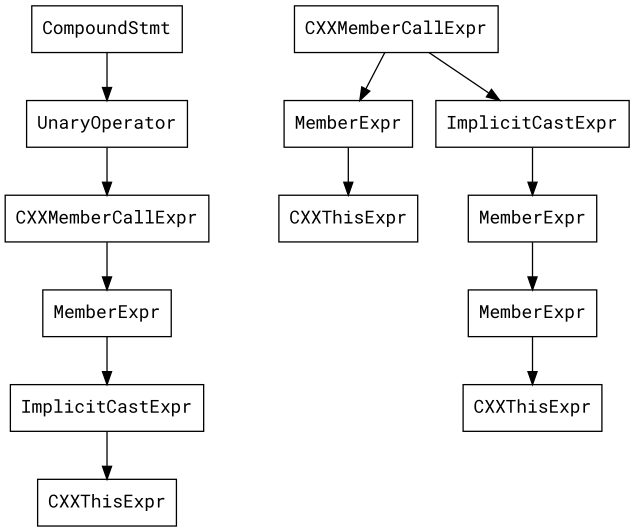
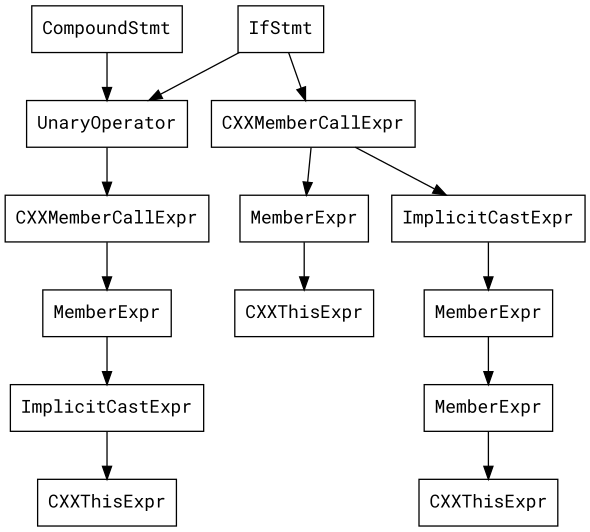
node "IfStmt": added
